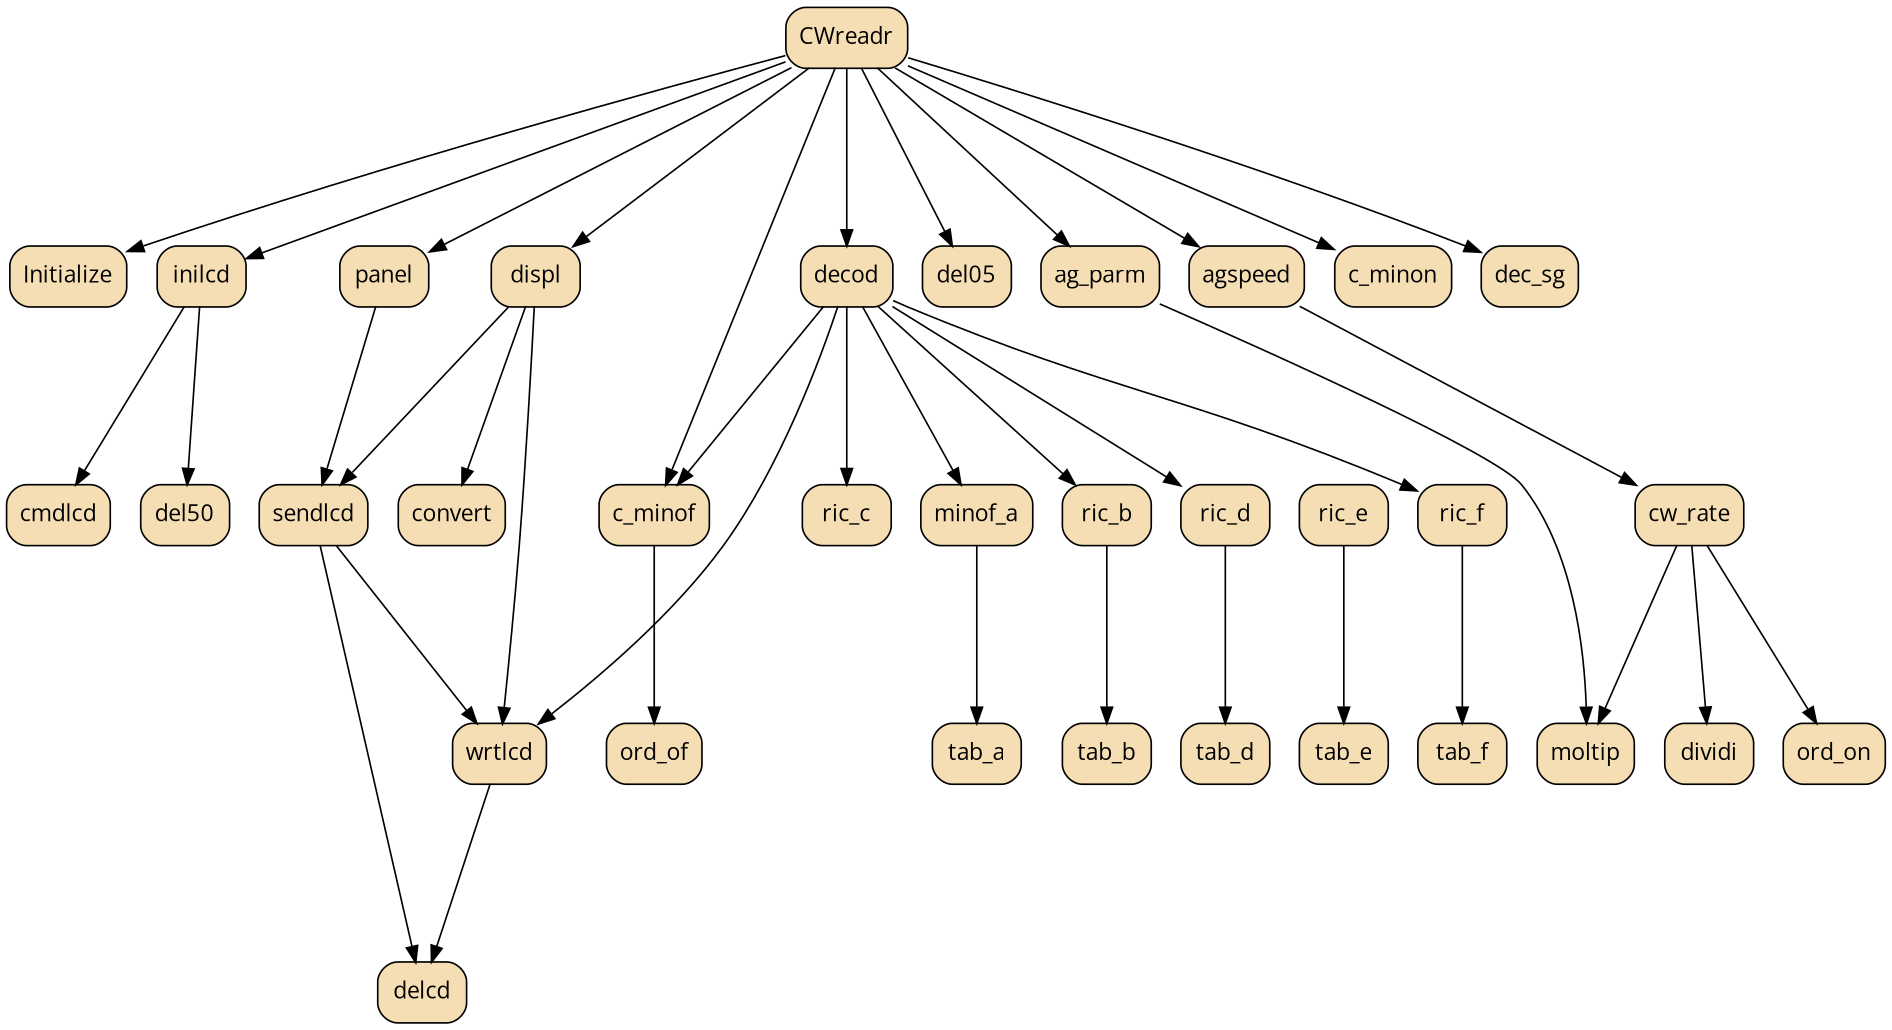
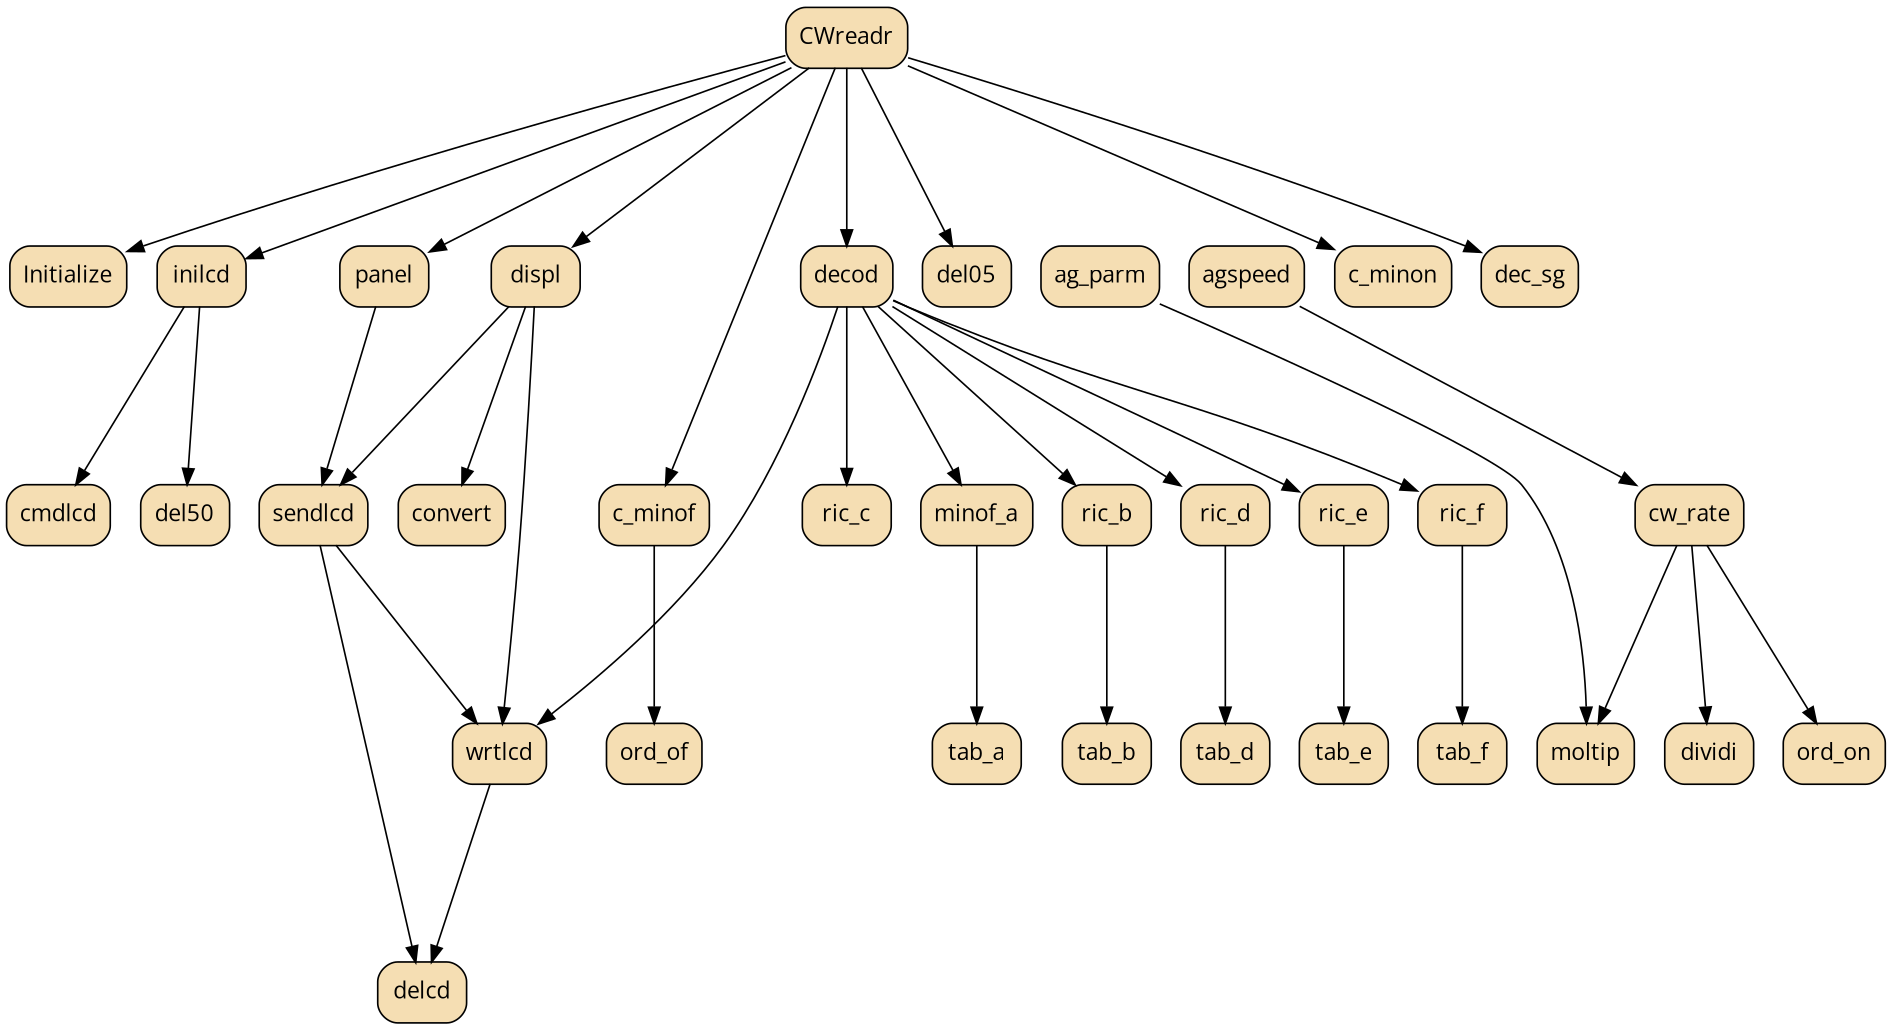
edge "CWreadr" -> "ag_parm": removed
edge "CWreadr" -> "agspeed": removed
edge "decod" -> "c_minof": now "decod" -> "ric_e"
